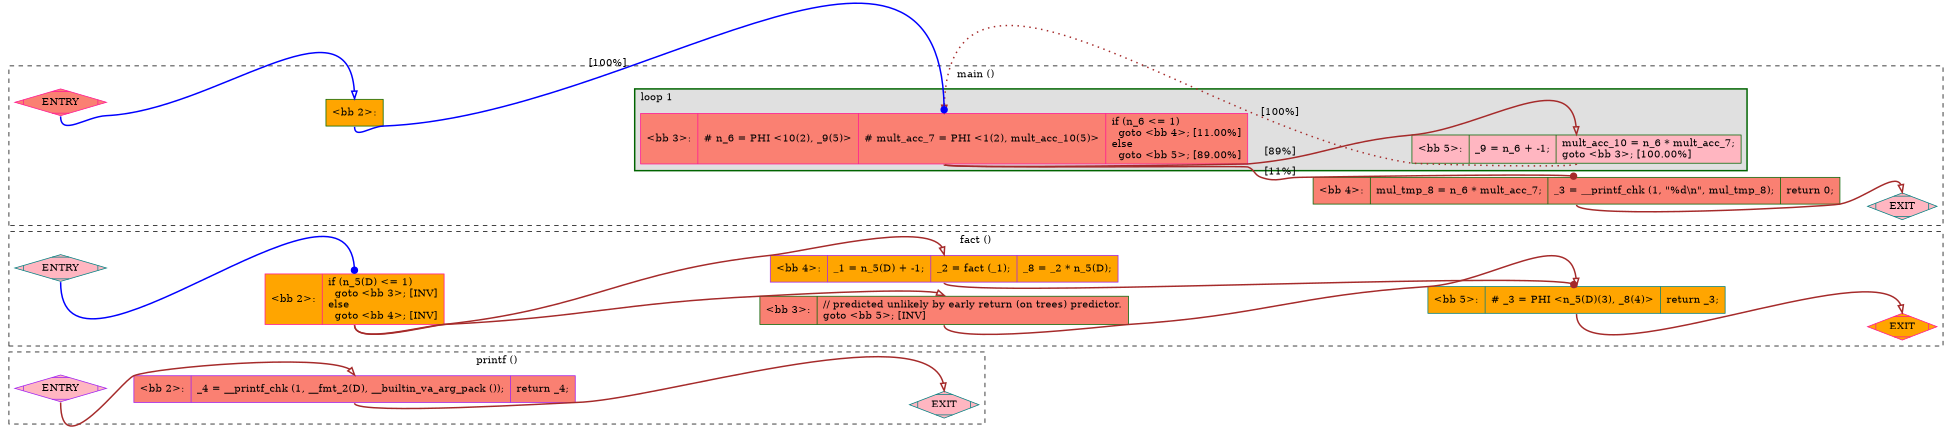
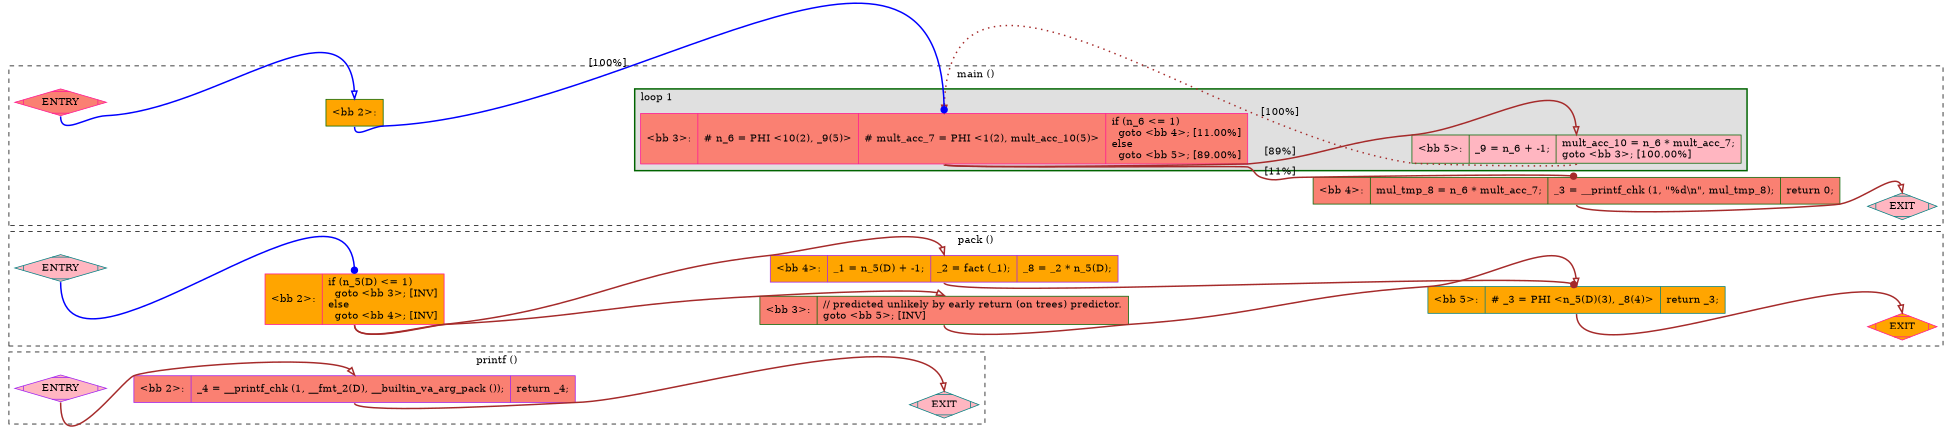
cluster "fact ()": label "fact ()" -> "pack ()"
